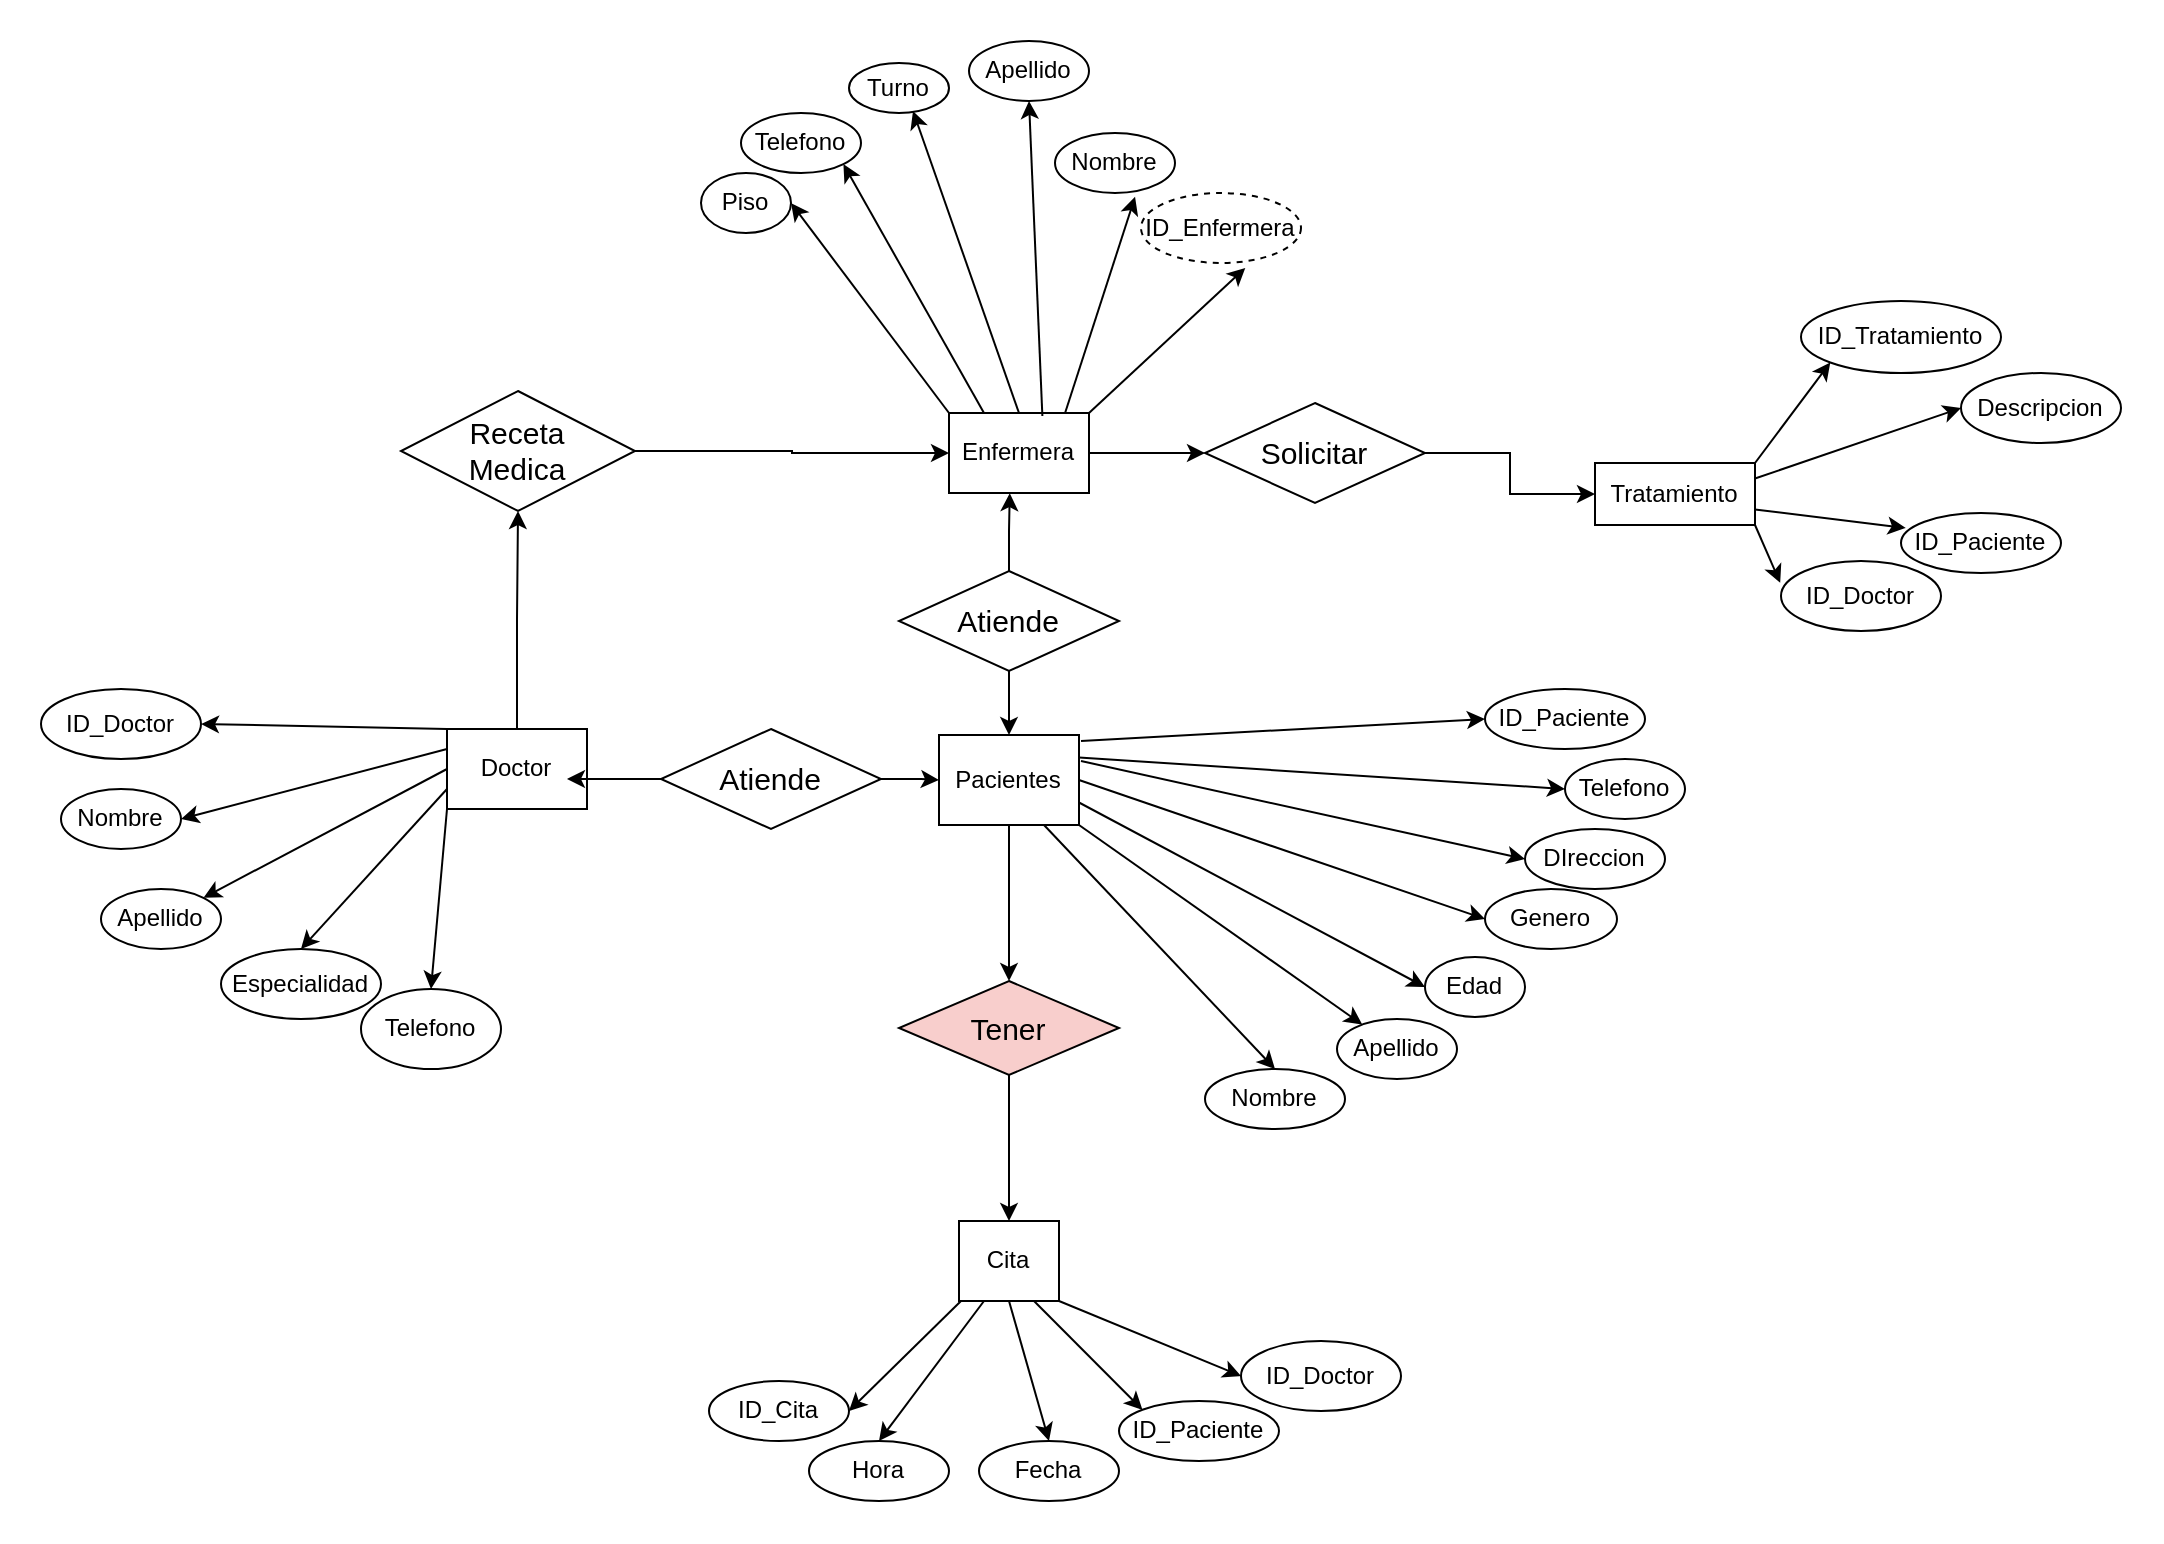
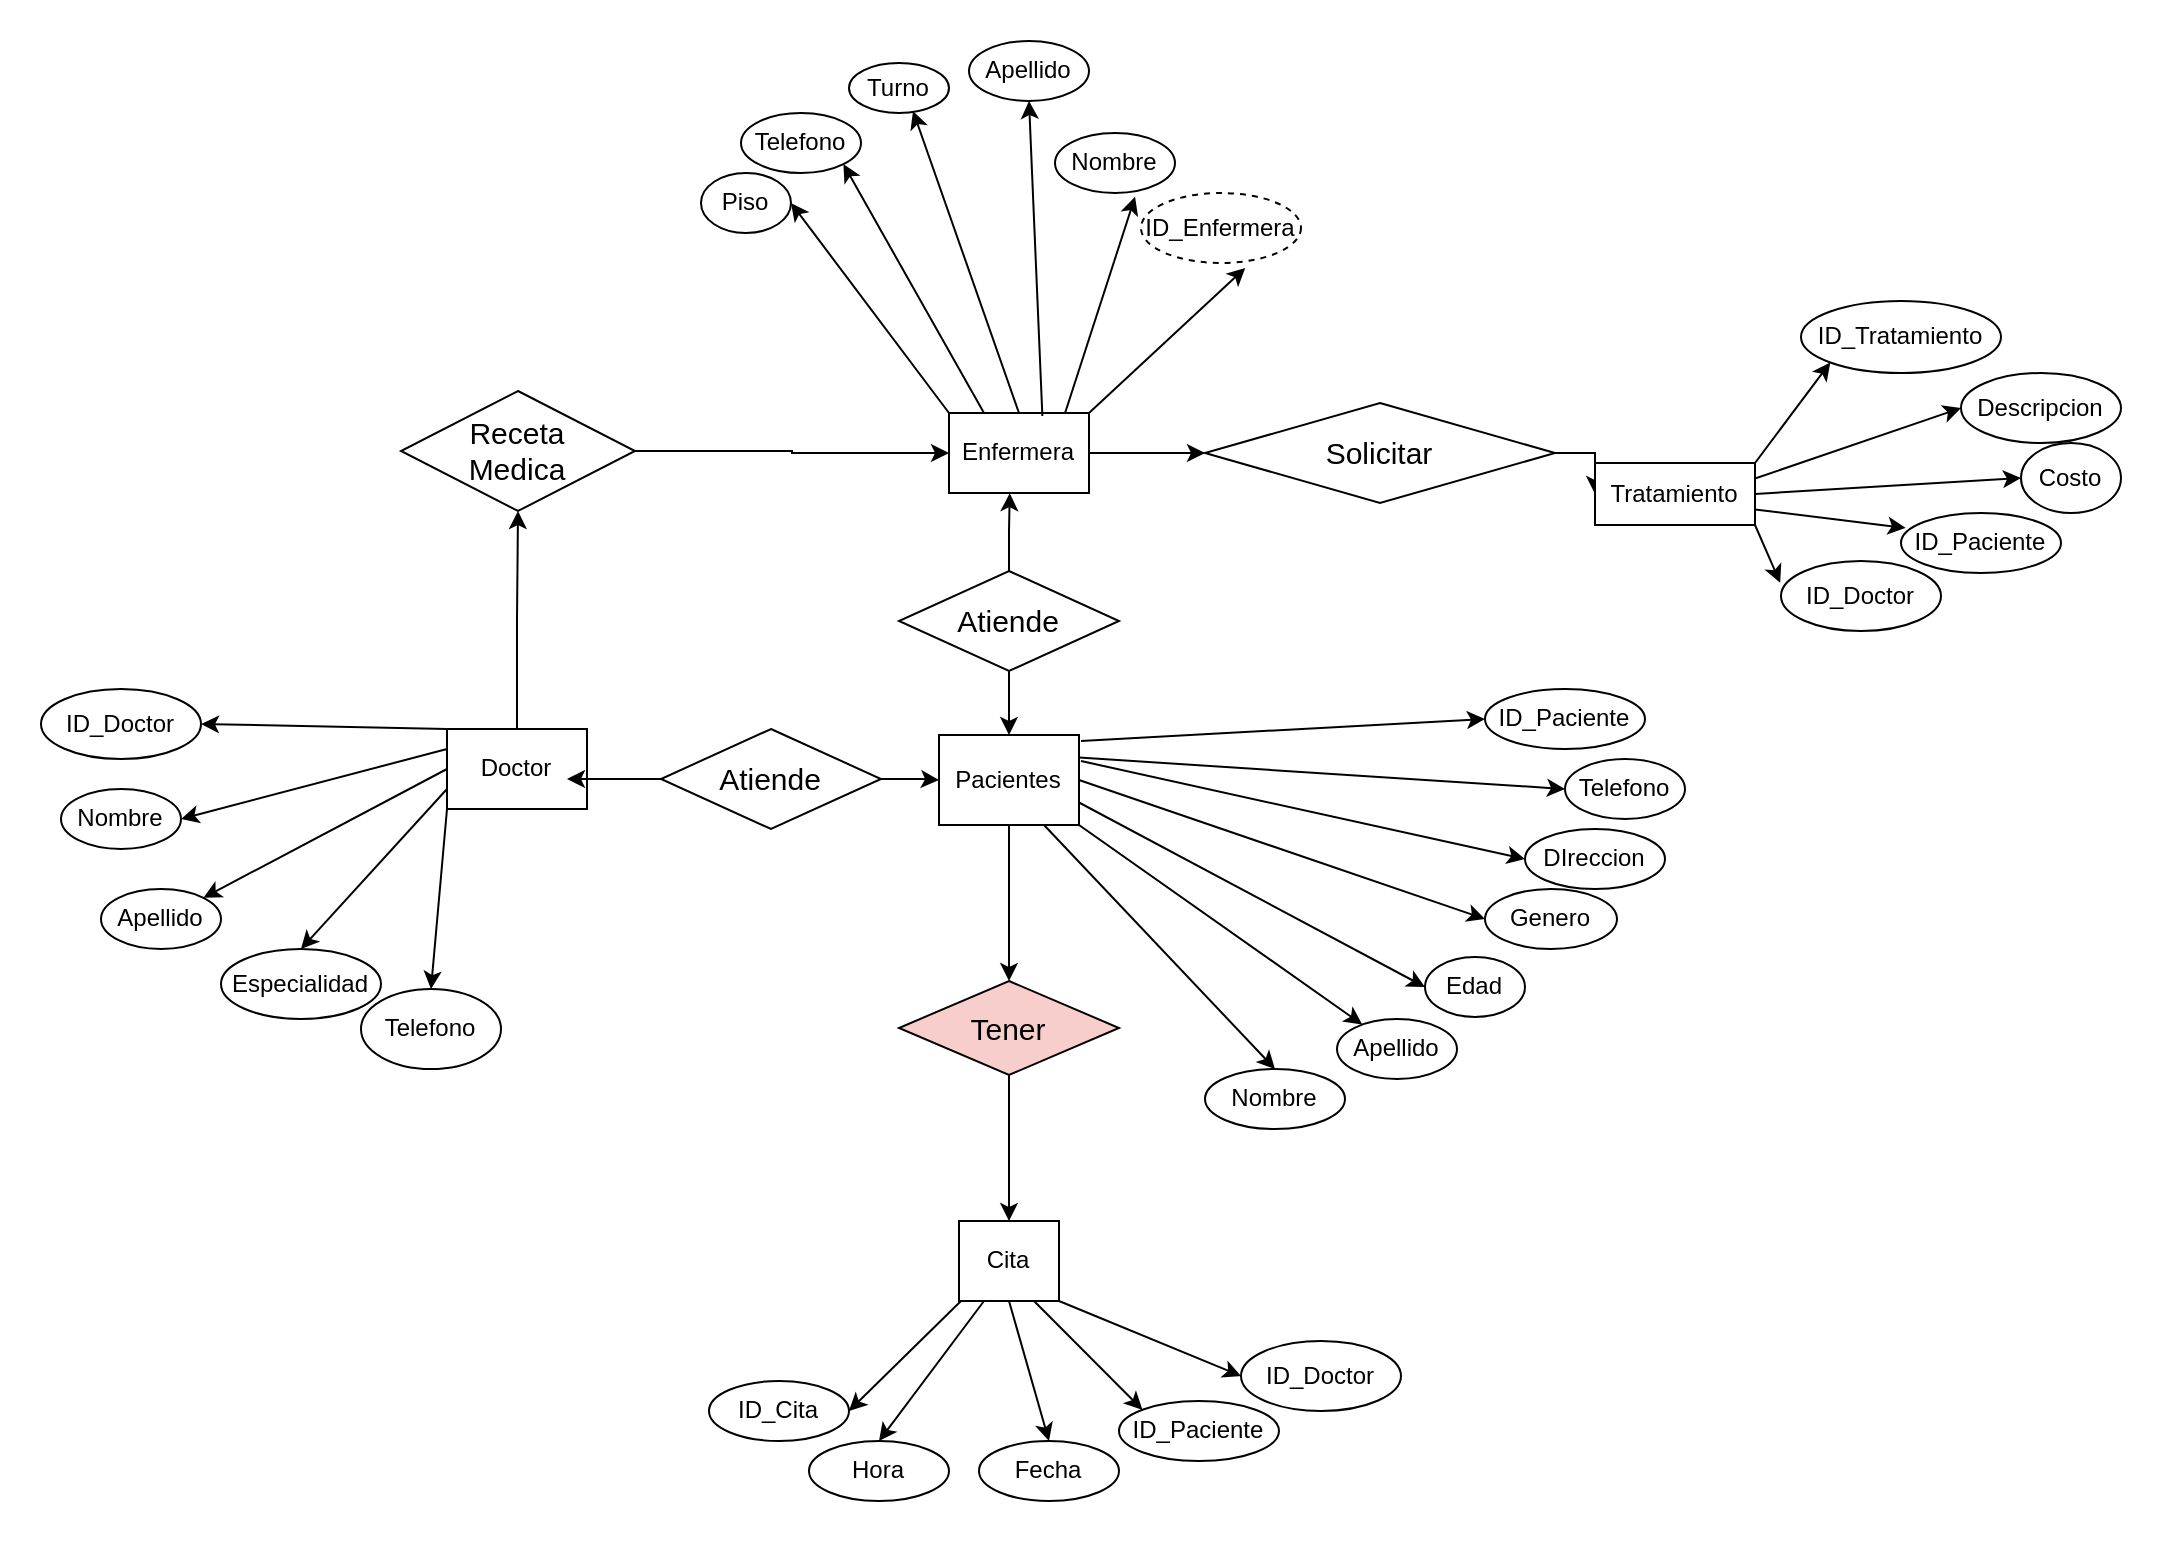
node "Solicitar": size 220x100 -> 350x100
node "Costo": added
edge "Tratamiento" -> "Costo": added
